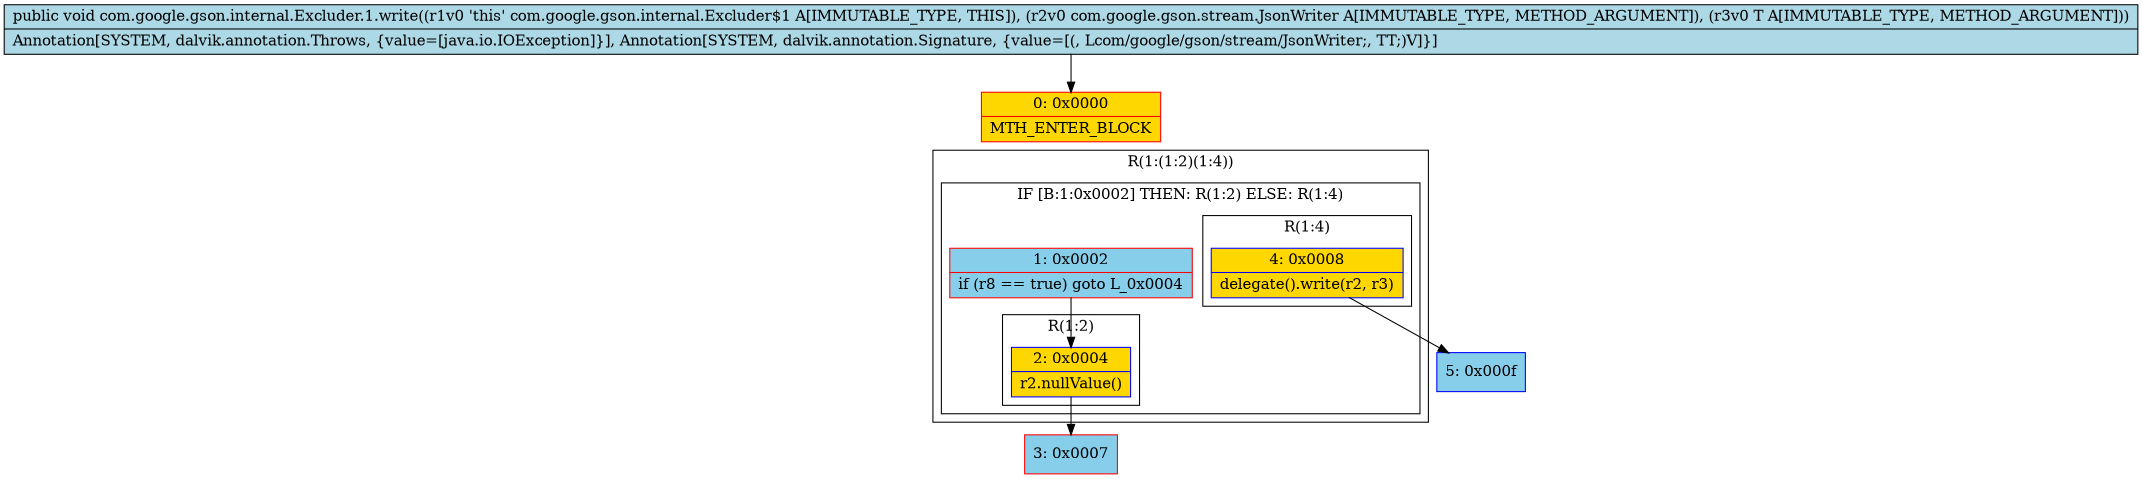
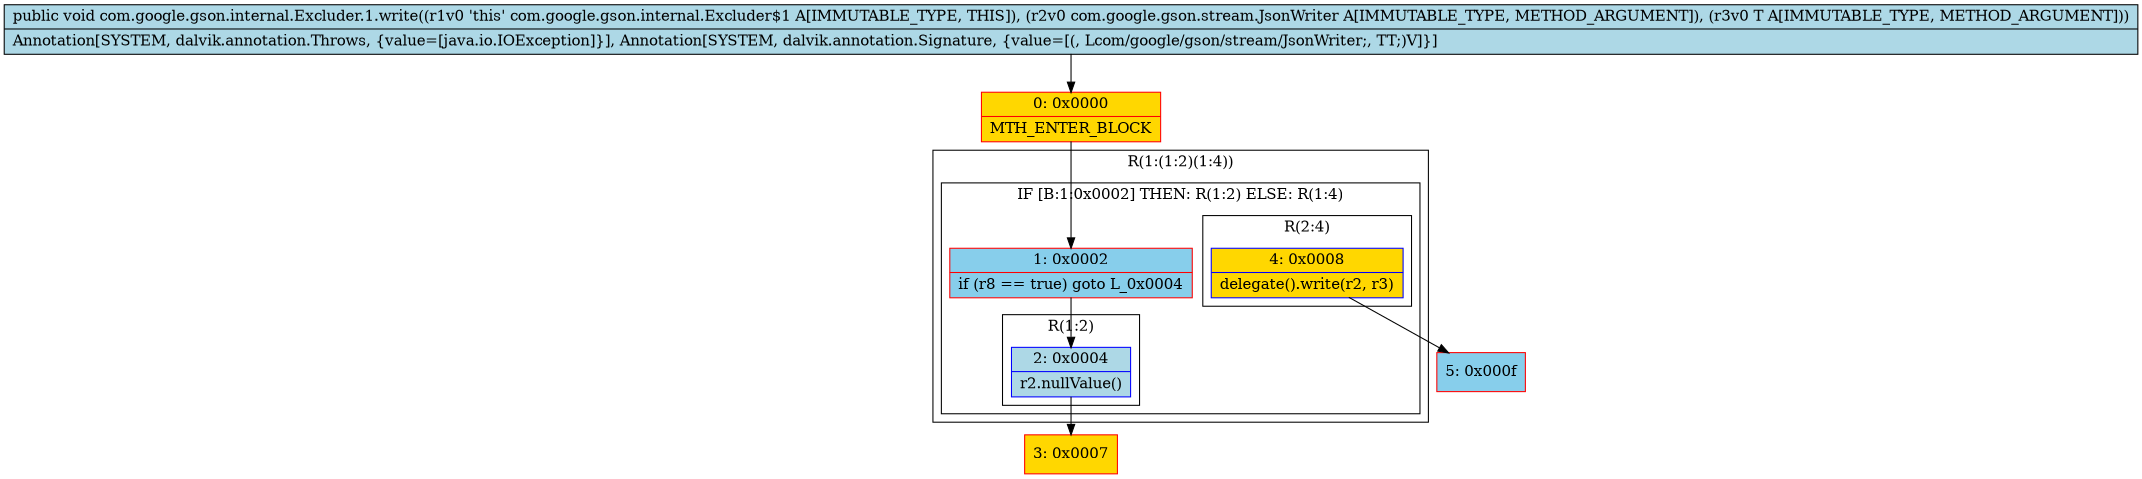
edge "0: 0x0000" -> "1: 0x0002": added
cluster "R(1:4)": label "R(1:4)" -> "R(2:4)"
node "2: 0x0004": fillcolor gold -> lightblue
node "5: 0x000f": color blue -> red
node "3: 0x0007": fillcolor skyblue -> gold
